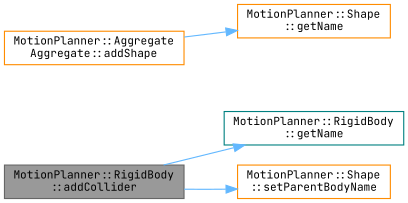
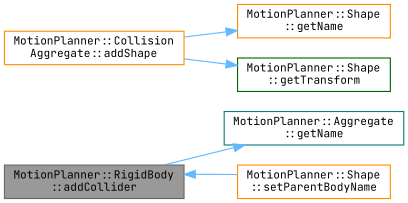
node "MotionPlanner::Aggregate Aggregate::addShape": label "MotionPlanner::Aggregate Aggregate::addShape" -> "MotionPlanner::Collision Aggregate::addShape"
node "MotionPlanner::Shape ::getTransform": added
node "MotionPlanner::RigidBody ::getName": label "MotionPlanner::RigidBody ::getName" -> "MotionPlanner::Aggregate ::getName"
edge "MotionPlanner::RigidBody ::addCollider" -> "MotionPlanner::Shape ::setParentBodyName": reversed
